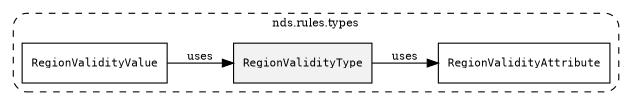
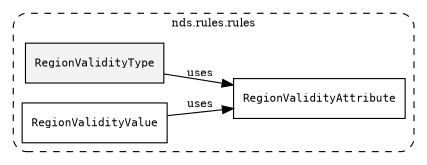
cluster "nds.rules.types": label "nds.rules.types" -> "nds.rules.rules"
edge "RegionValidityValue" -> "RegionValidityType": now "RegionValidityValue" -> "RegionValidityAttribute"
